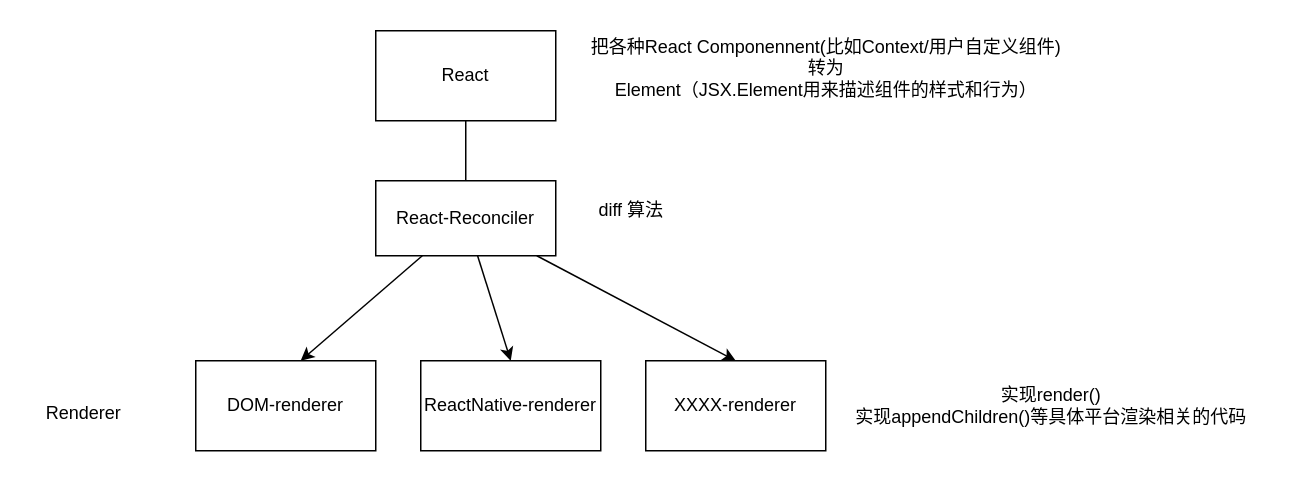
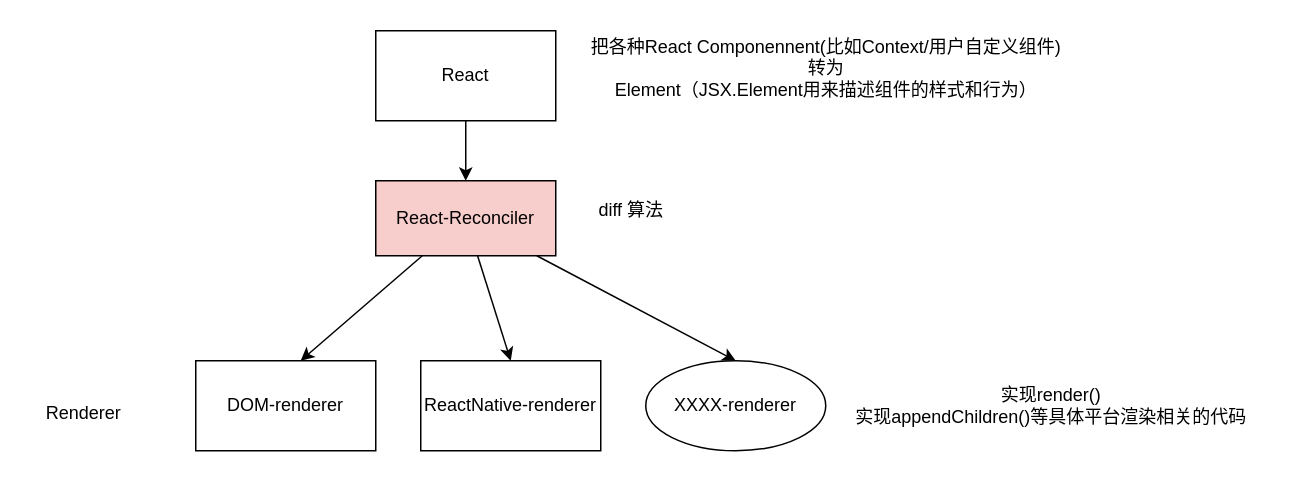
edge "React" -- "React-Reconciler": arrowhead none -> classic
node "React-Reconciler": fillcolor #ffffff -> #f8cecc
node "XXXX-renderer": shape rectangle -> ellipse
